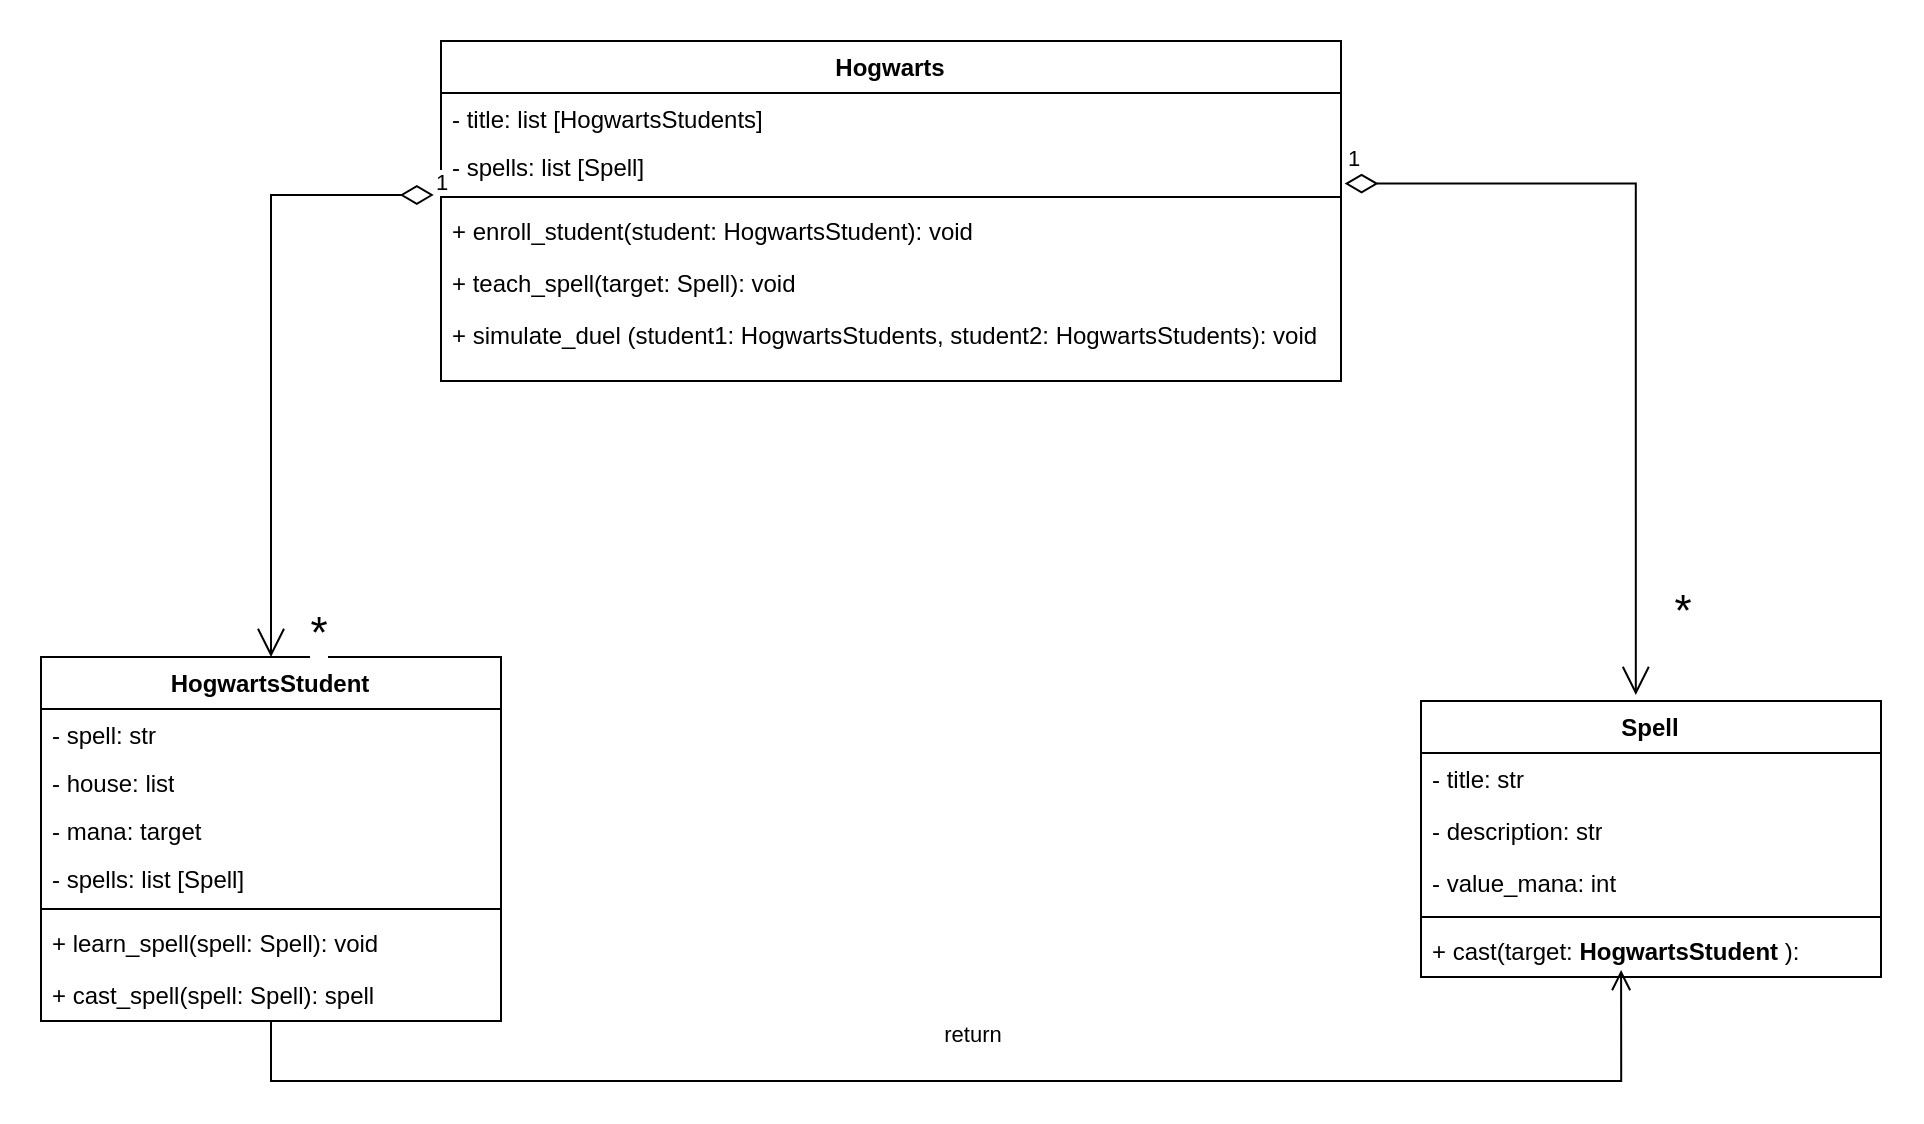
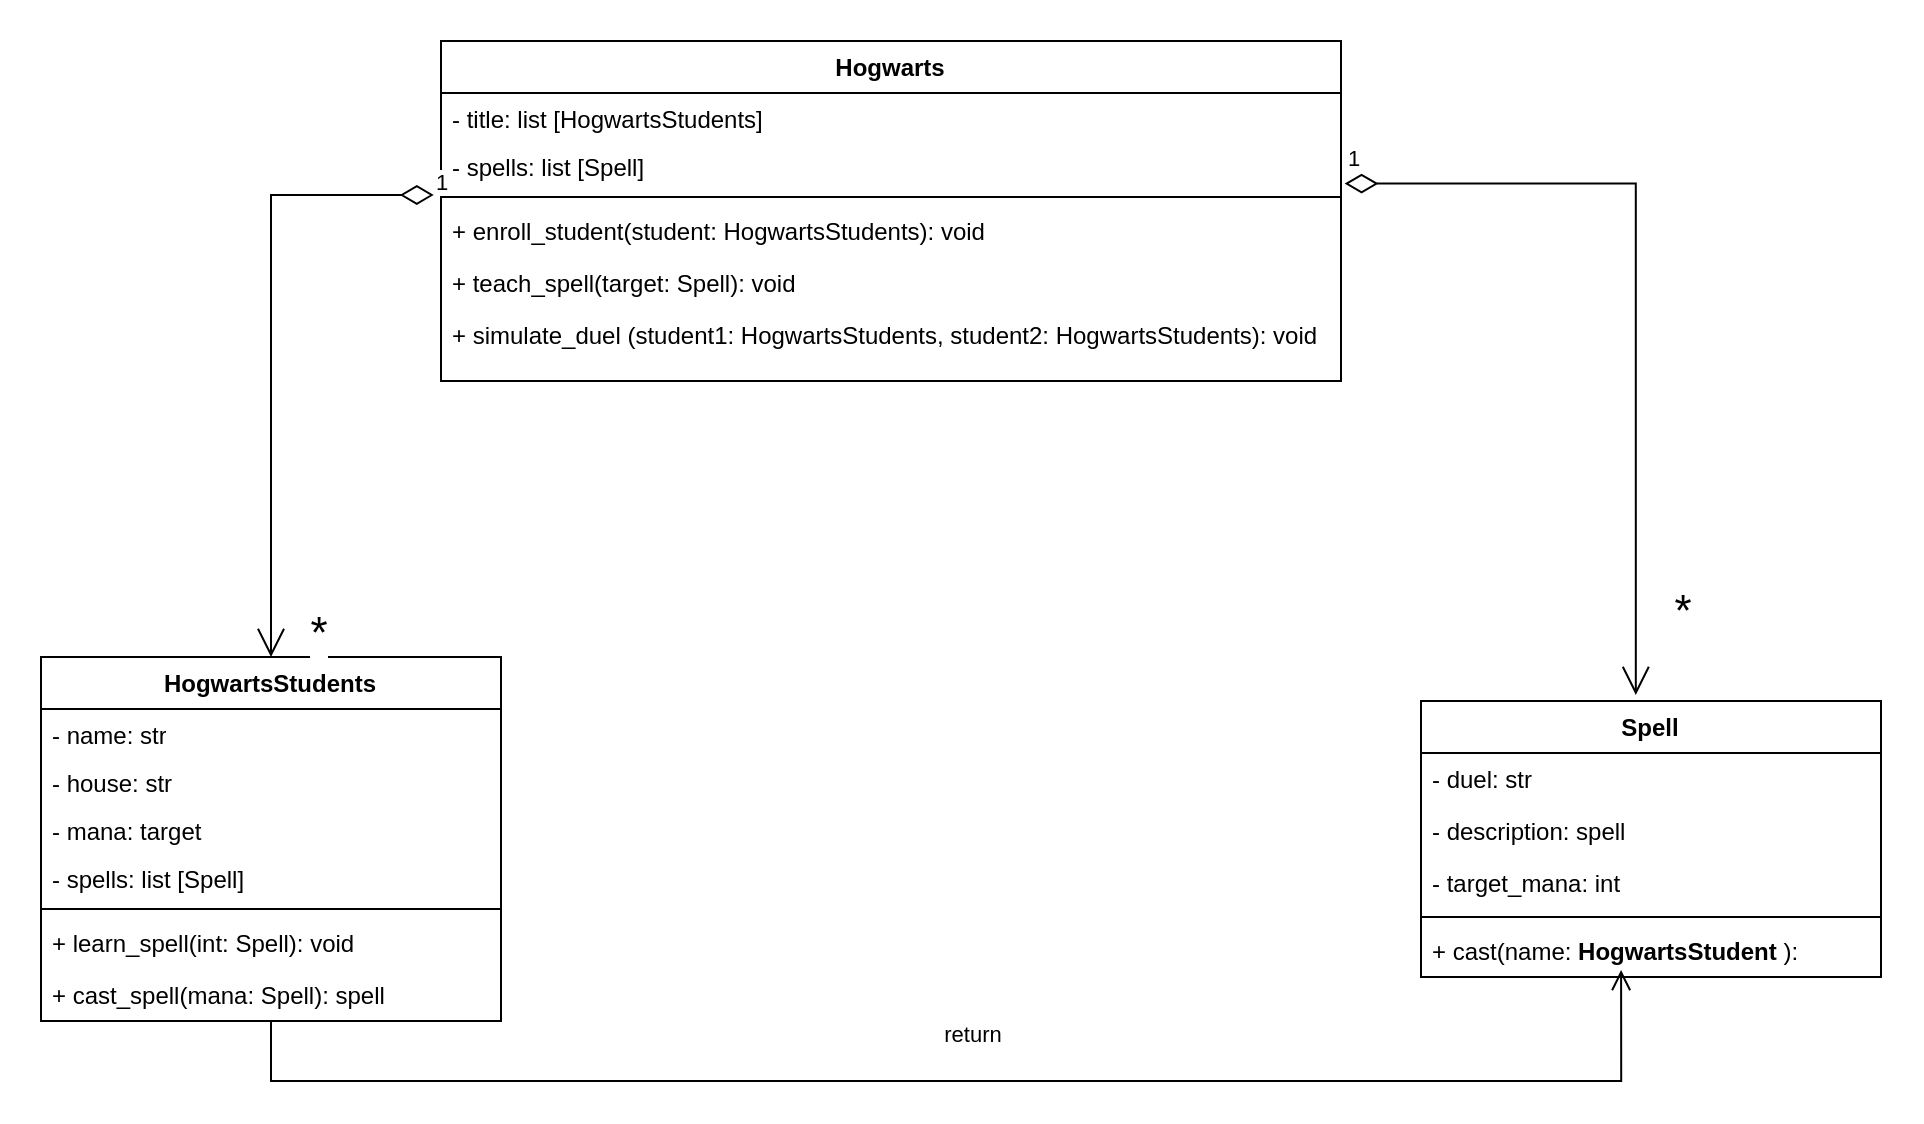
node "+ enroll_student(student: HogwartsStudent): void": label "+ enroll_student(student: HogwartsStudent): void" -> "+ enroll_student(student: HogwartsStudents): void"
node "HogwartsStudent": label "HogwartsStudent" -> "HogwartsStudents"
node "- spell: str": label "- spell: str" -> "- name: str"
node "- title: str": label "- title: str" -> "- duel: str"
node "- house: list": label "- house: list" -> "- house: str"
node "- description: str": label "- description: str" -> "- description: spell"
node "- value_mana: int": label "- value_mana: int" -> "- target_mana: int"
node "+ learn_spell(spell: Spell): void": label "+ learn_spell(spell: Spell): void" -> "+ learn_spell(int: Spell): void"
node "+ cast(target: HogwartsStudent ):": label "+ cast(target: HogwartsStudent ):" -> "+ cast(name: HogwartsStudent ):"
node "+ cast_spell(spell: Spell): spell": label "+ cast_spell(spell: Spell): spell" -> "+ cast_spell(mana: Spell): spell"
